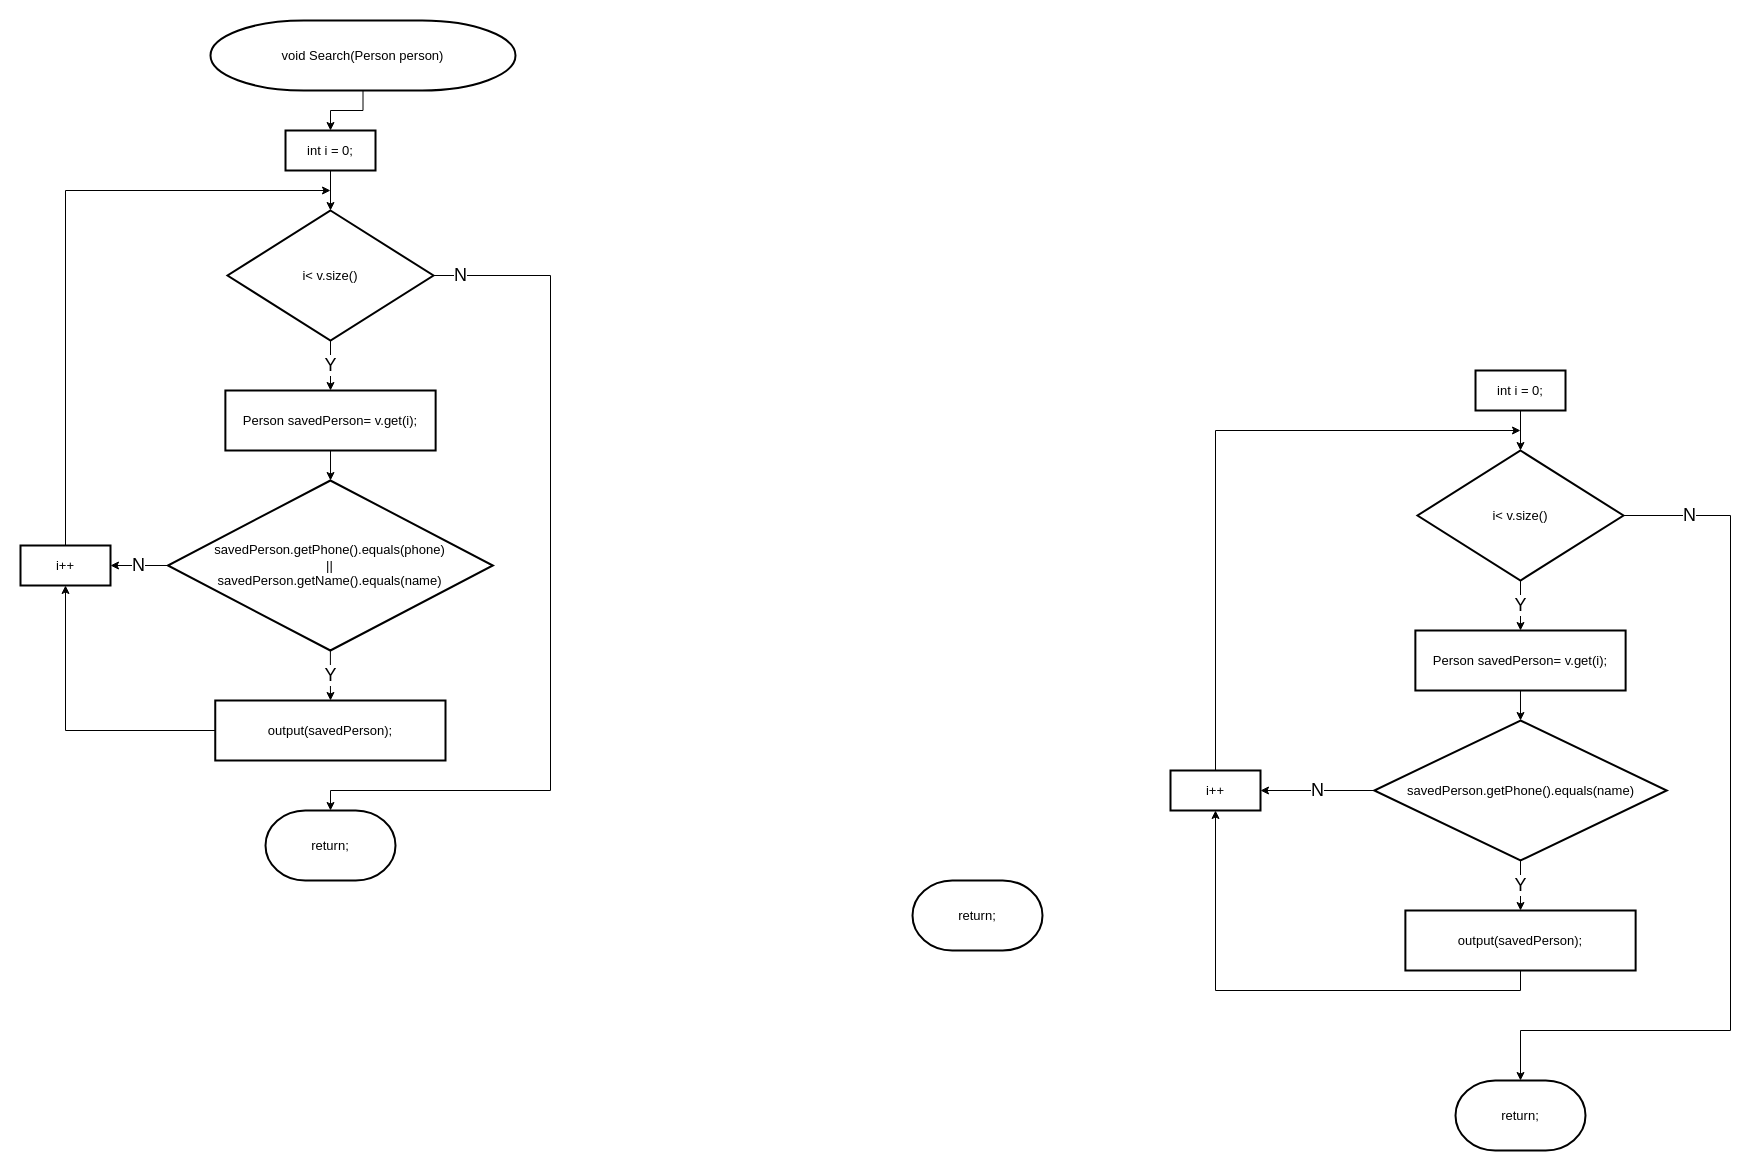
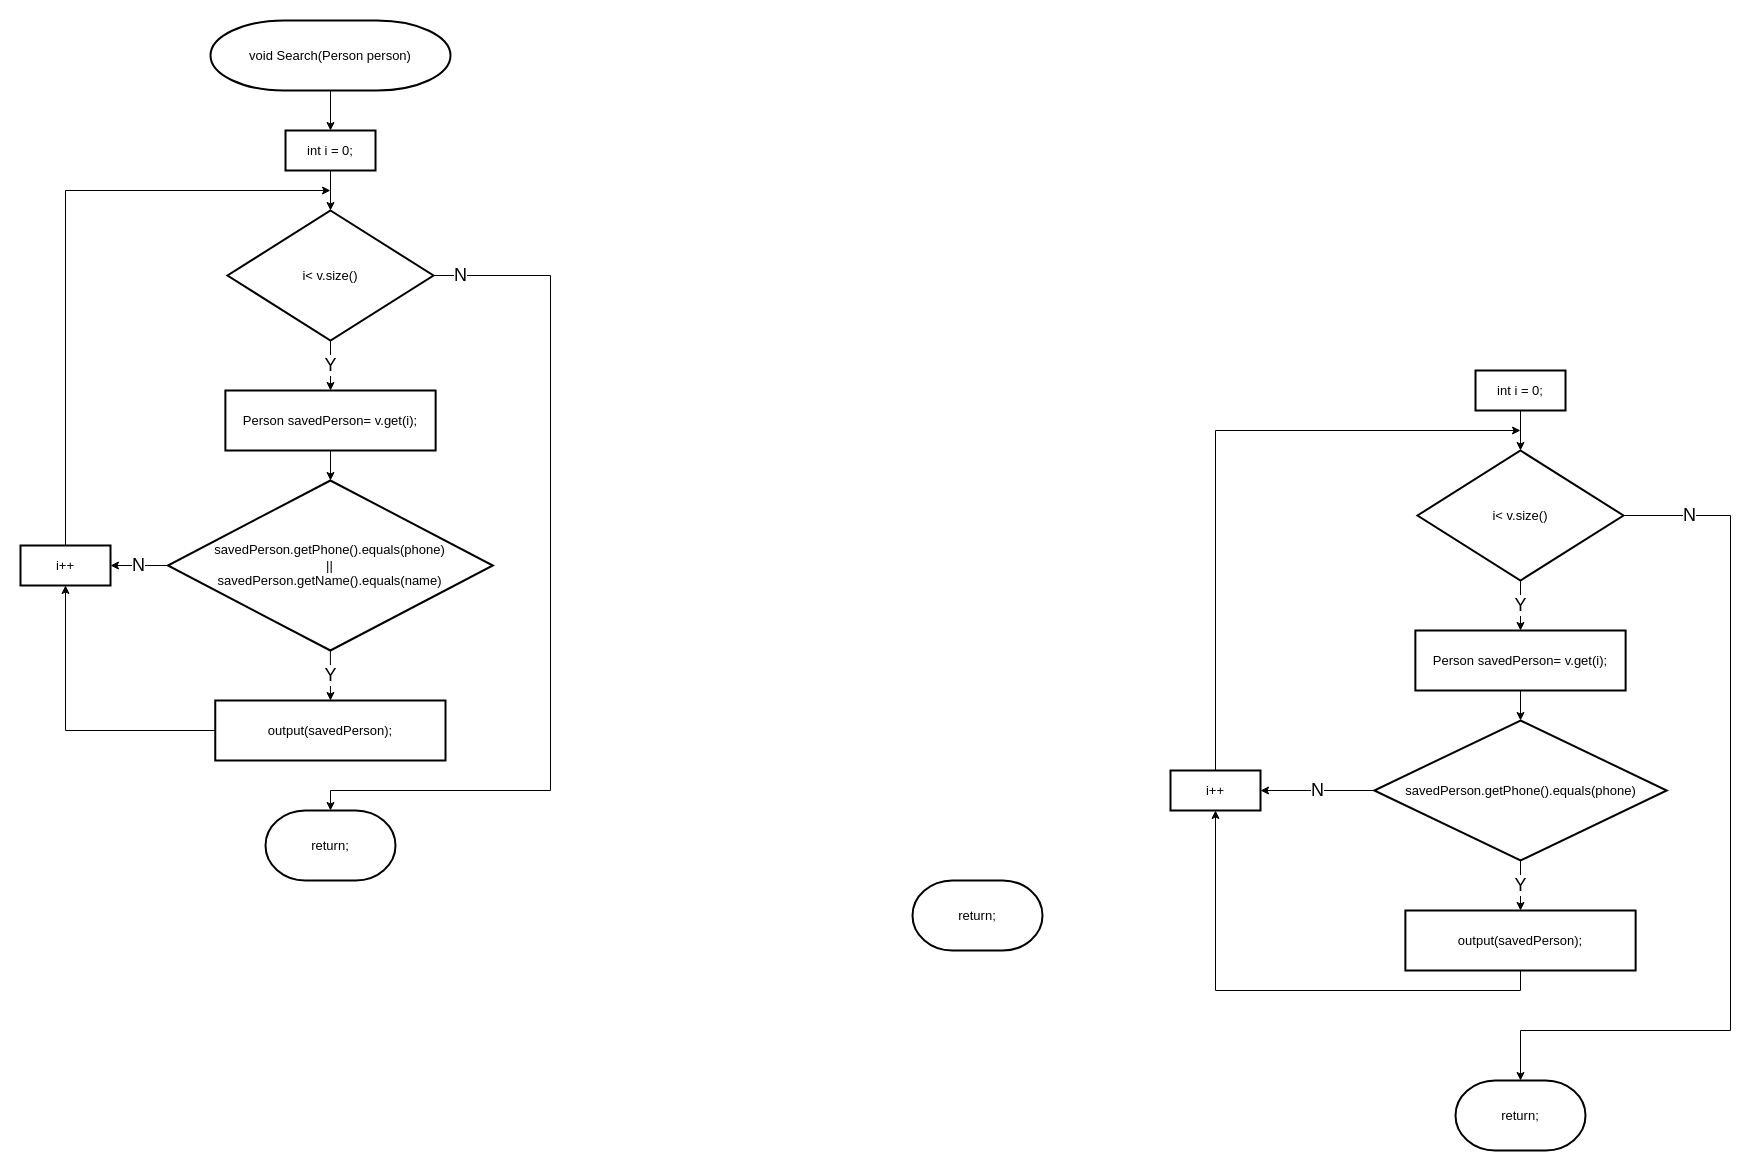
node "void Search(Person person)": size 305x70 -> 240x70
node "savedPerson.getPhone().equals(name)": label "savedPerson.getPhone().equals(name)" -> "savedPerson.getPhone().equals(phone)"
